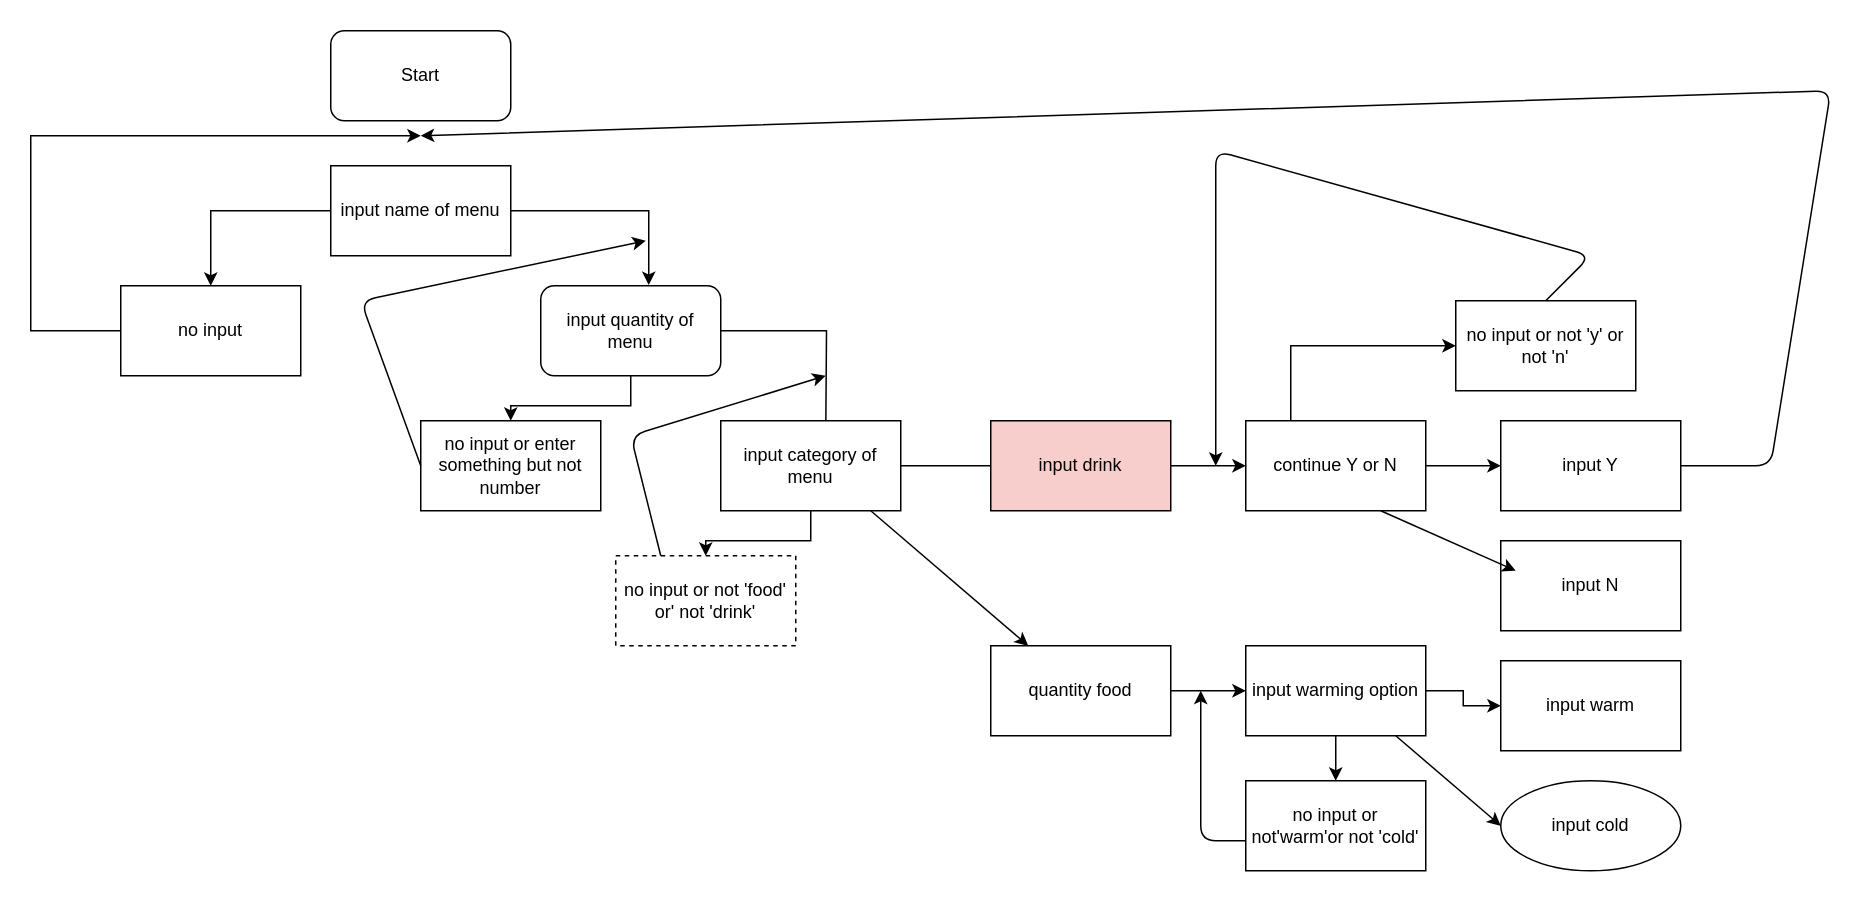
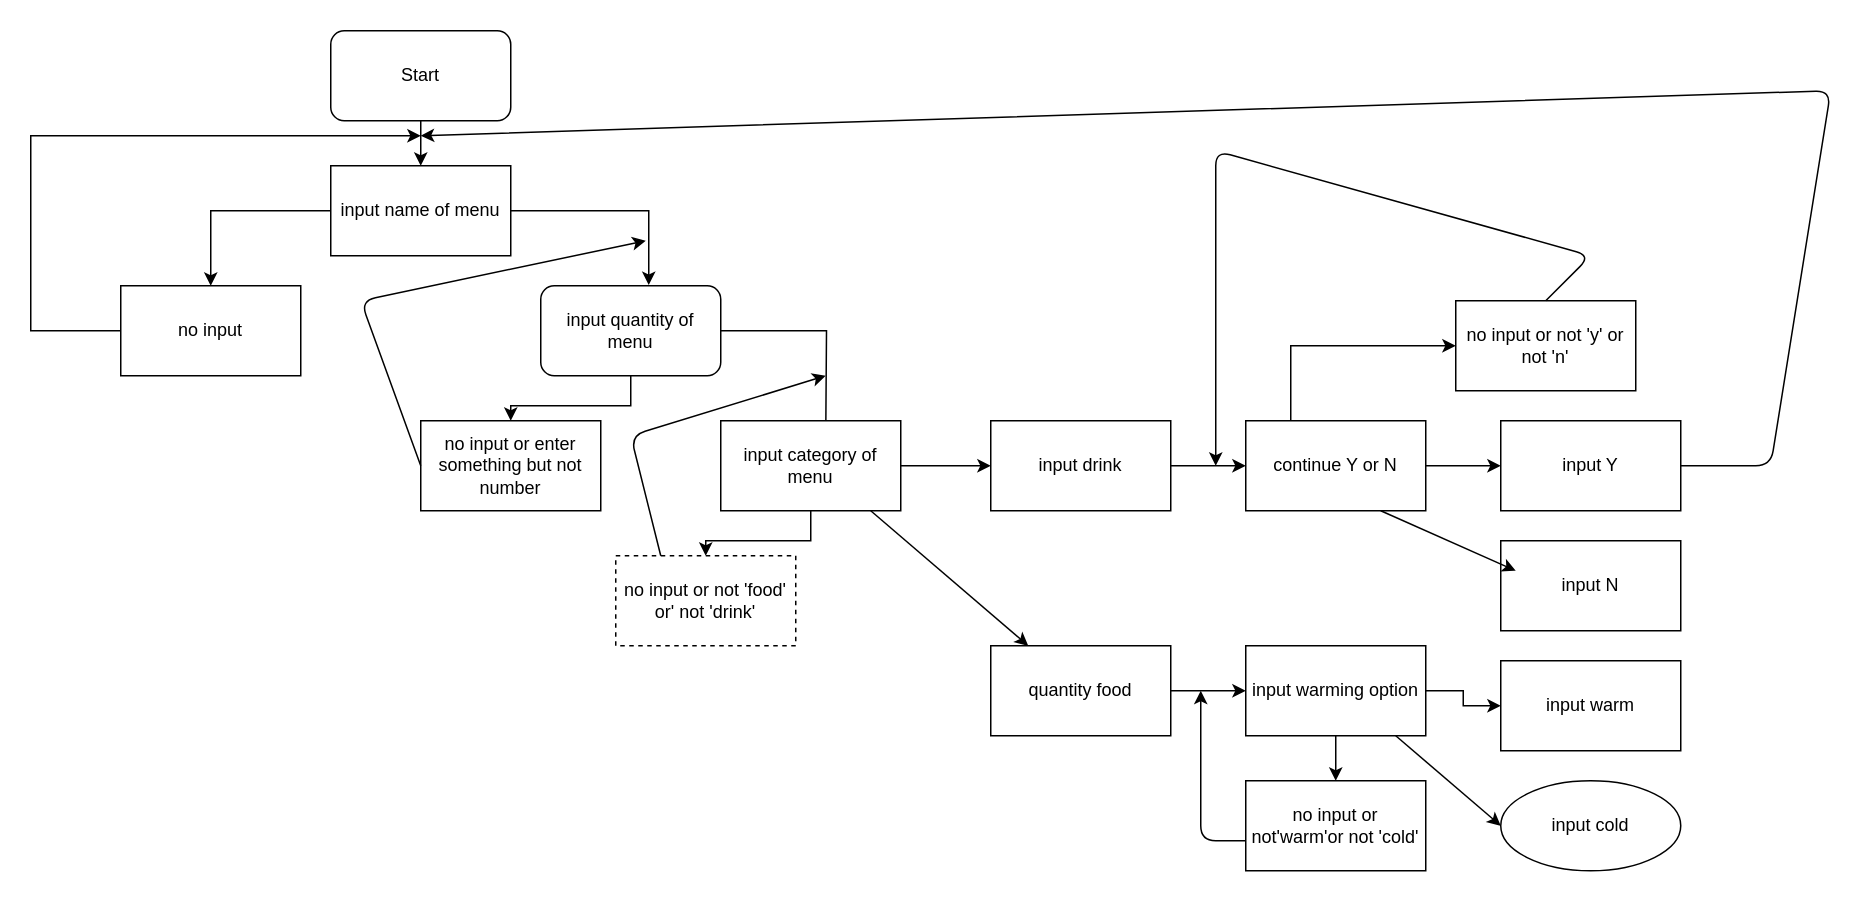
edge "Start" -> "input name of menu": added
edge "input category of menu" -- "input drink": arrowhead none -> classic
node "input drink": fillcolor #f8cecc -> #ffffff
